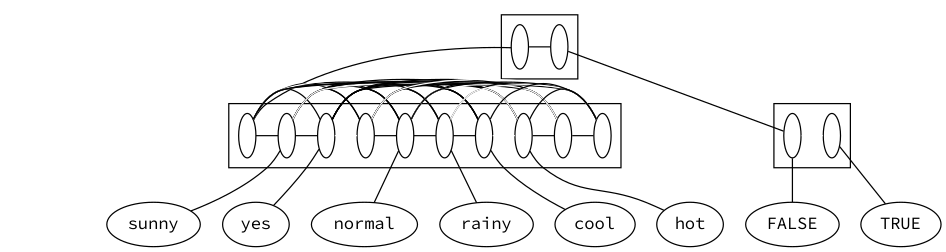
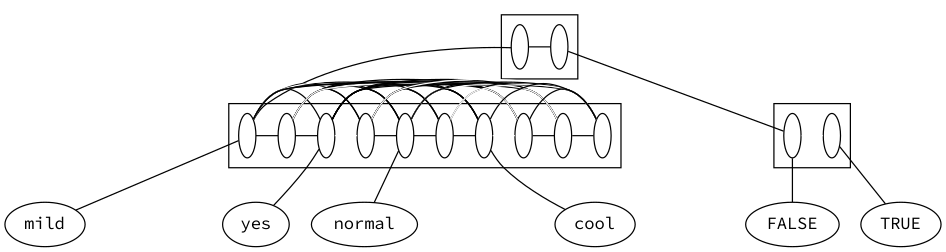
node "mild": added
node "sunny": removed
node "rainy": removed
node "hot": removed
